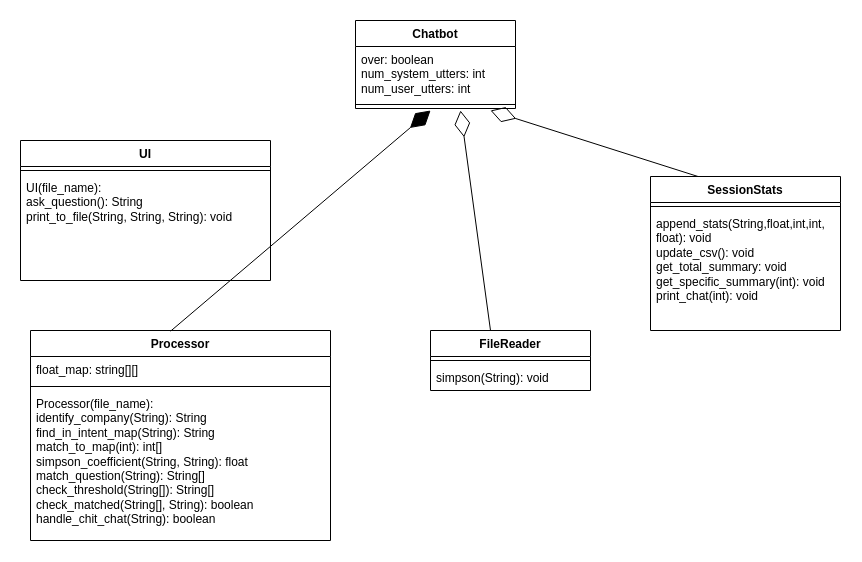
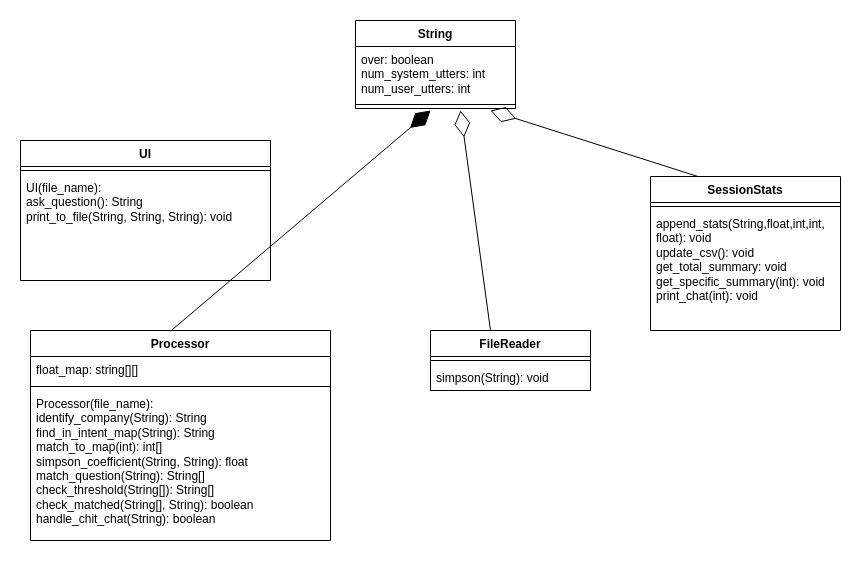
node "Chatbot": label "Chatbot" -> "String"
